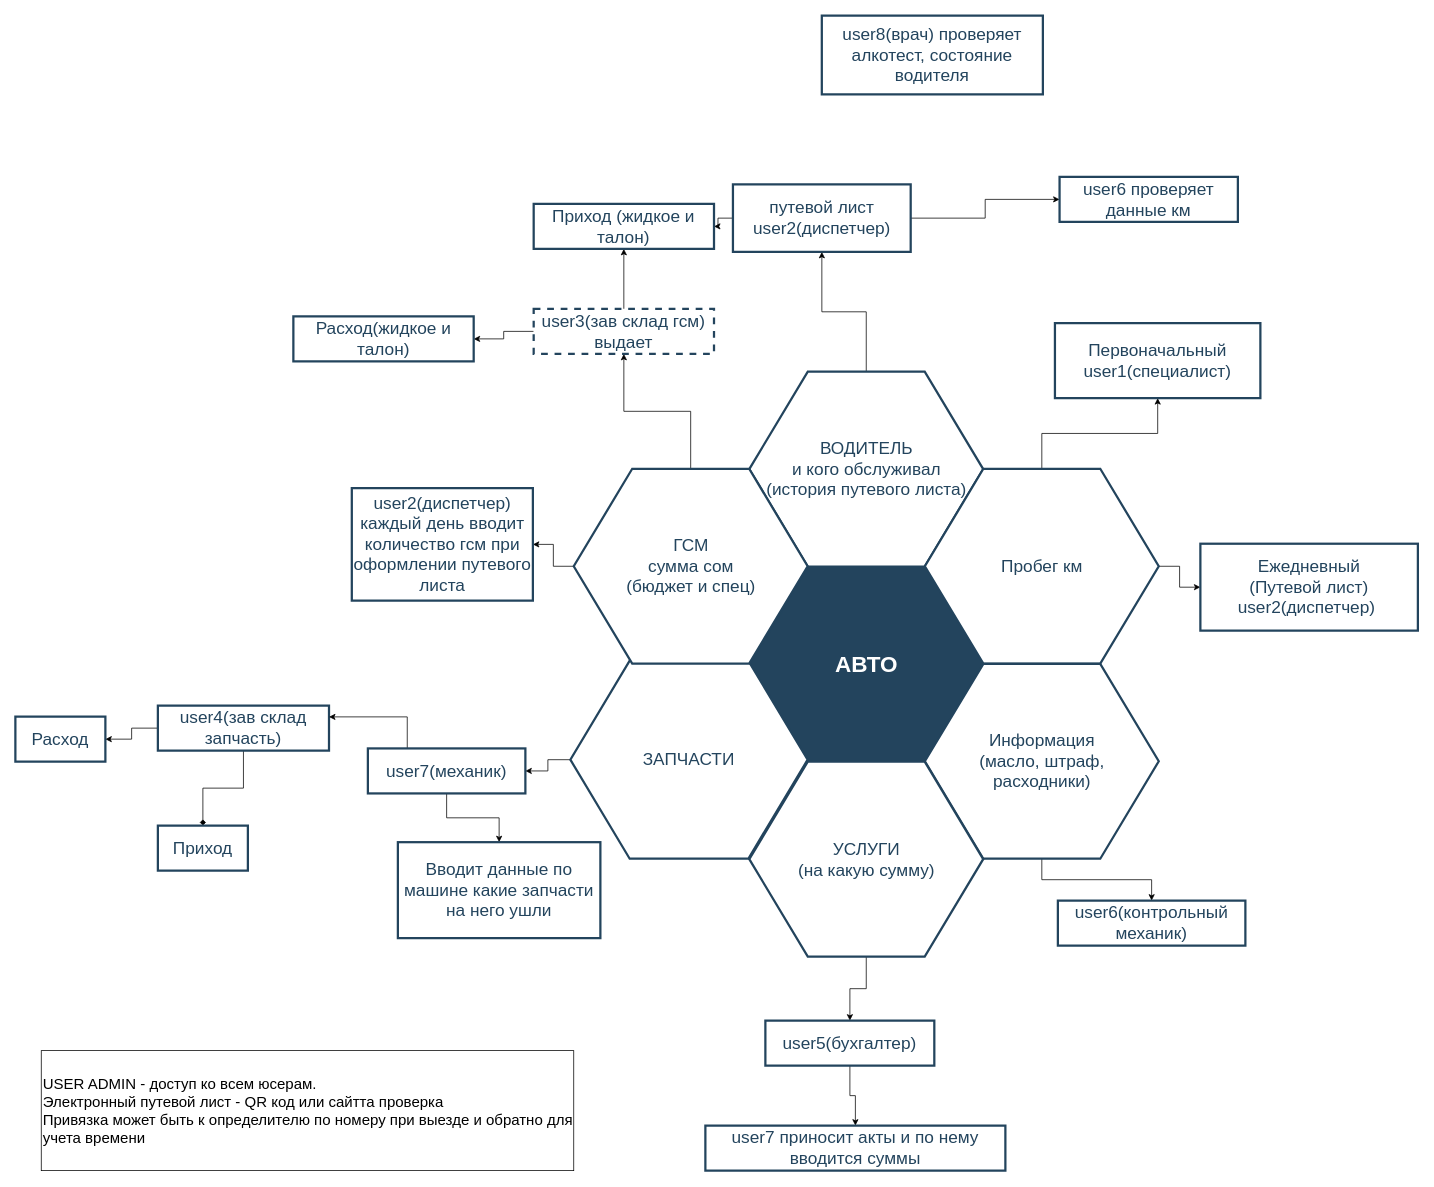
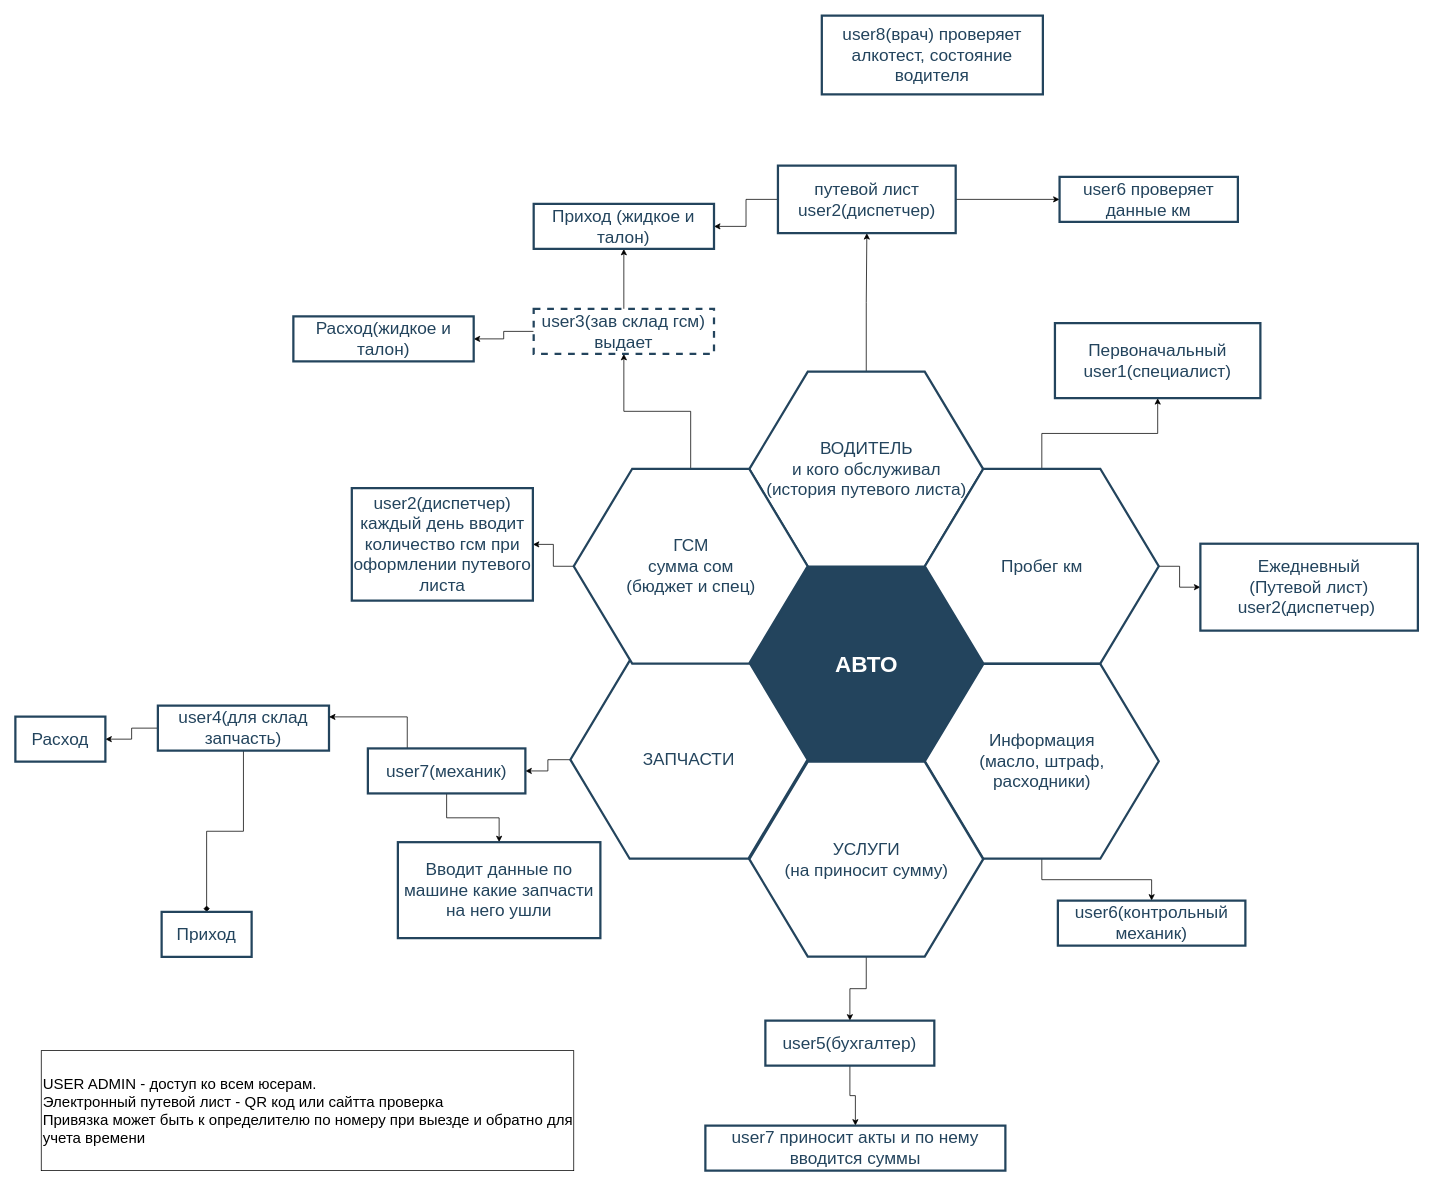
node "путевой лист user2(диспетчер)": moved (822, 218) -> (867, 199)
node "user4(зав склад запчасть)": label "user4(зав склад запчасть)" -> "user4(для склад запчасть)"
node "Приход": moved (203, 848) -> (207, 934)
node "УСЛУГИ (на какую сумму)": label "УСЛУГИ (на какую сумму)" -> "УСЛУГИ (на приносит сумму)"
